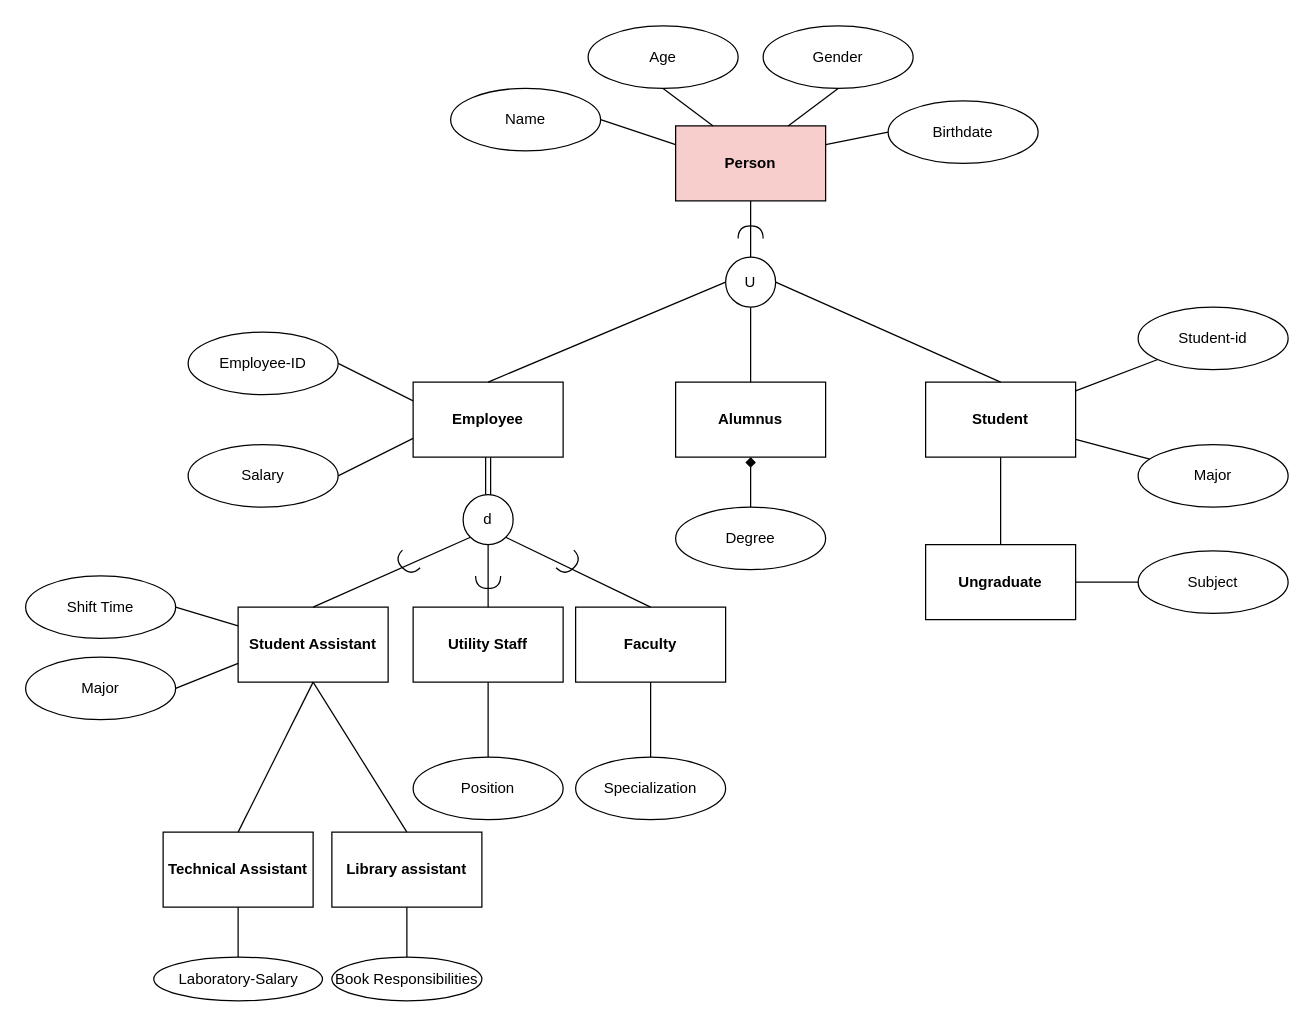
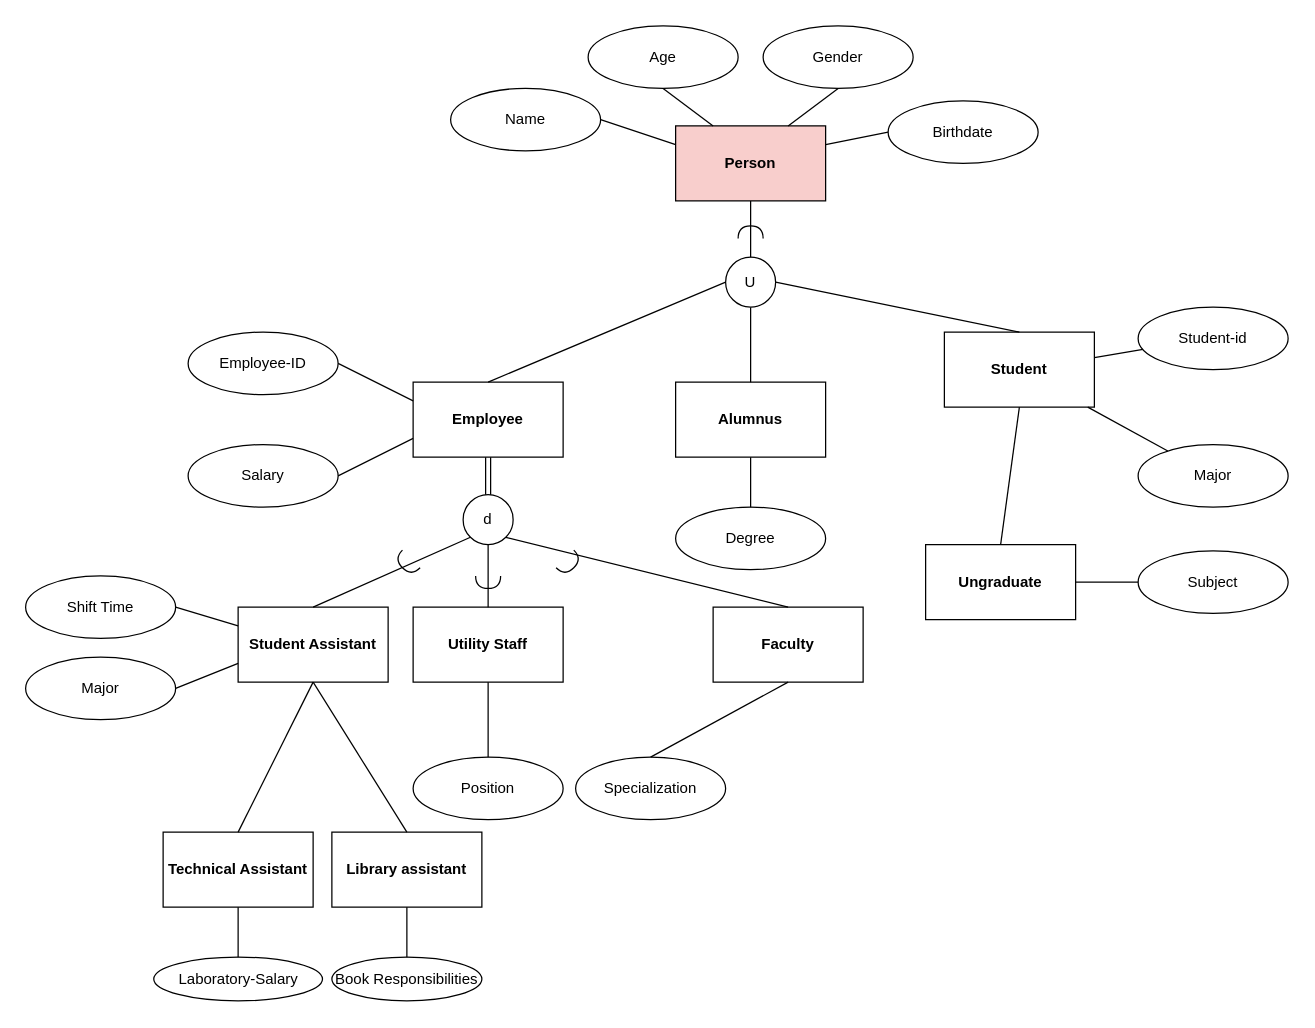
node "Student": moved (1001, 419) -> (1019, 369)
edge "Degree" -> "Alumnus": arrowhead diamond -> none
node "Faculty": moved (651, 644) -> (788, 644)
